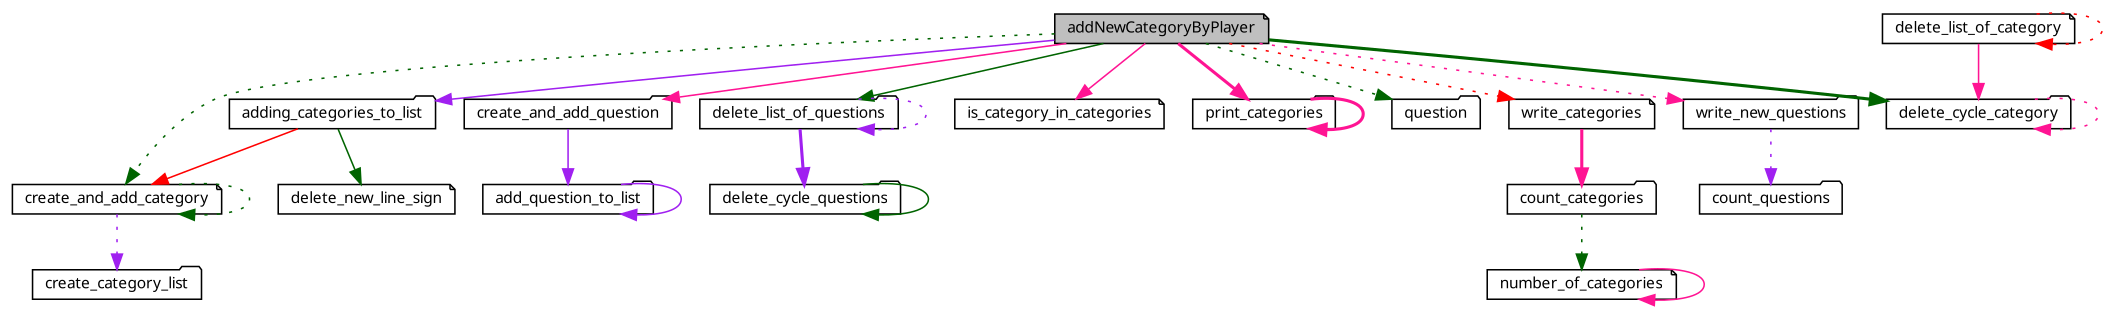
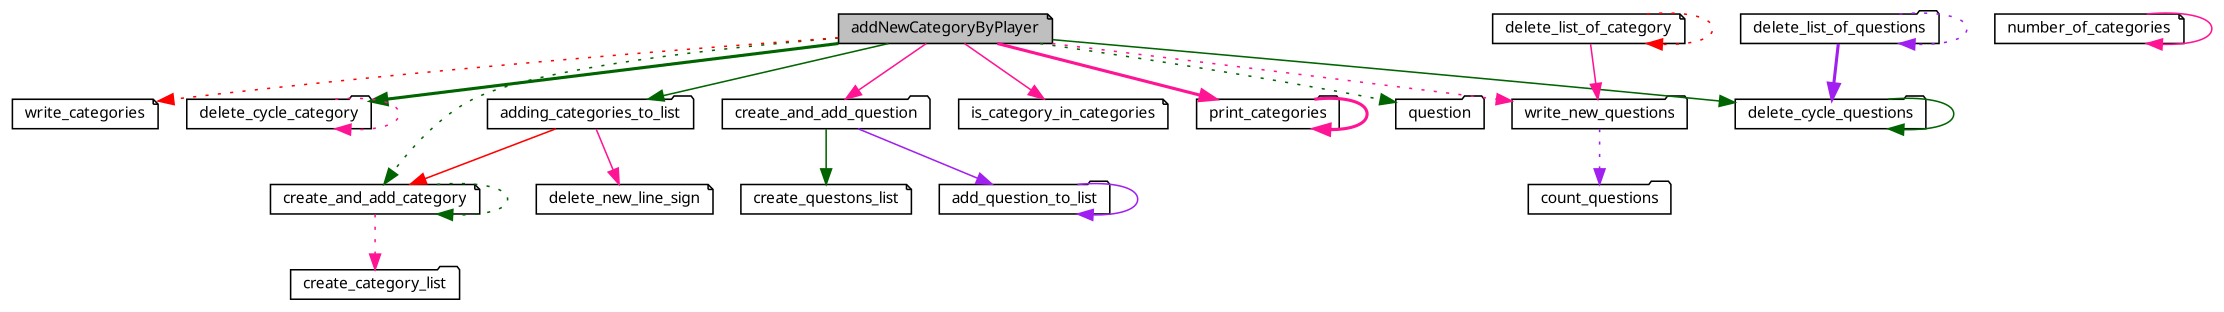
edge "delete_list_of_category" -> "delete_cycle_category": now "delete_list_of_category" -> "write_new_questions"
edge "addNewCategoryByPlayer" -> "adding_categories_to_list": color purple -> darkgreen
edge "addNewCategoryByPlayer" -> "delete_list_of_questions": now "addNewCategoryByPlayer" -> "delete_cycle_questions"
edge "adding_categories_to_list" -> "delete_new_line_sign": color darkgreen -> deeppink
node "create_questons_list": added
node "count_categories": removed
edge "create_and_add_category" -> "create_category_list": color purple -> deeppink
